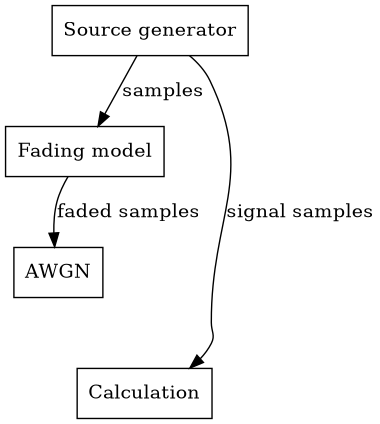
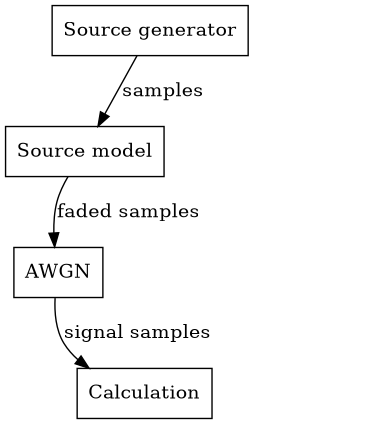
node "Fading model": label "Fading model" -> "Source model"
edge "Source generator" -> "Calculation": now "AWGN" -> "Calculation"
